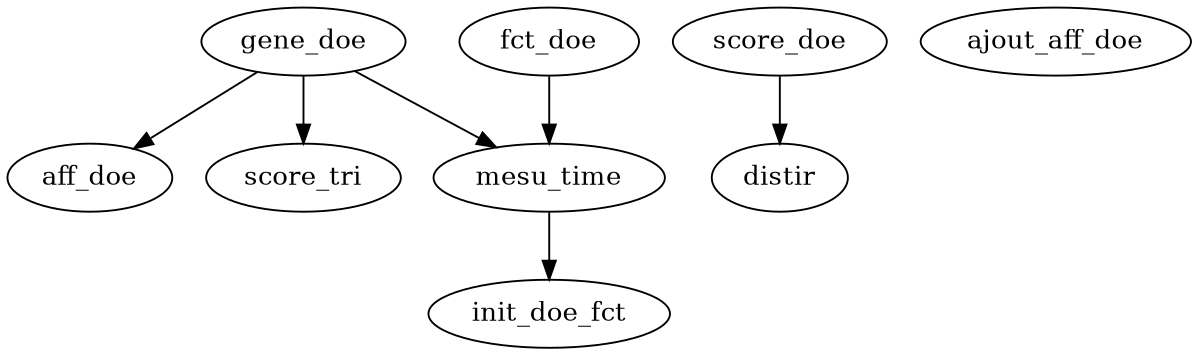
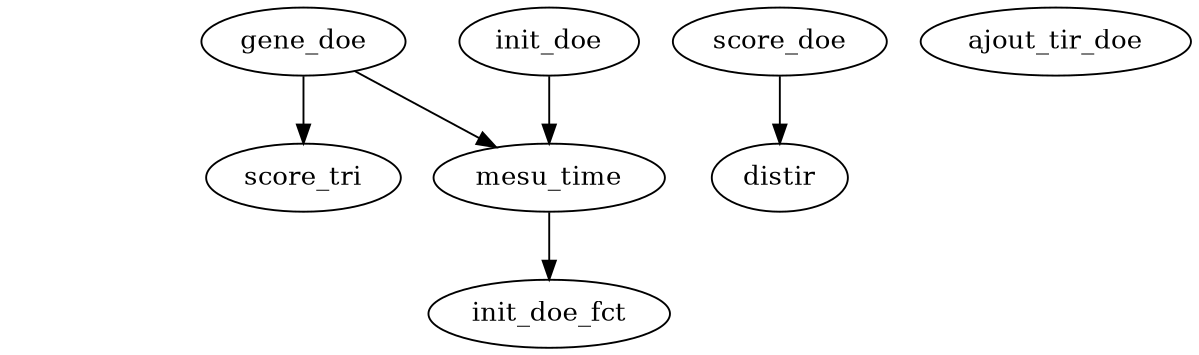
node "fct_doe": label "fct_doe" -> "init_doe"
node "ajout_aff_doe": label "ajout_aff_doe" -> "ajout_tir_doe"
node "aff_doe": removed
